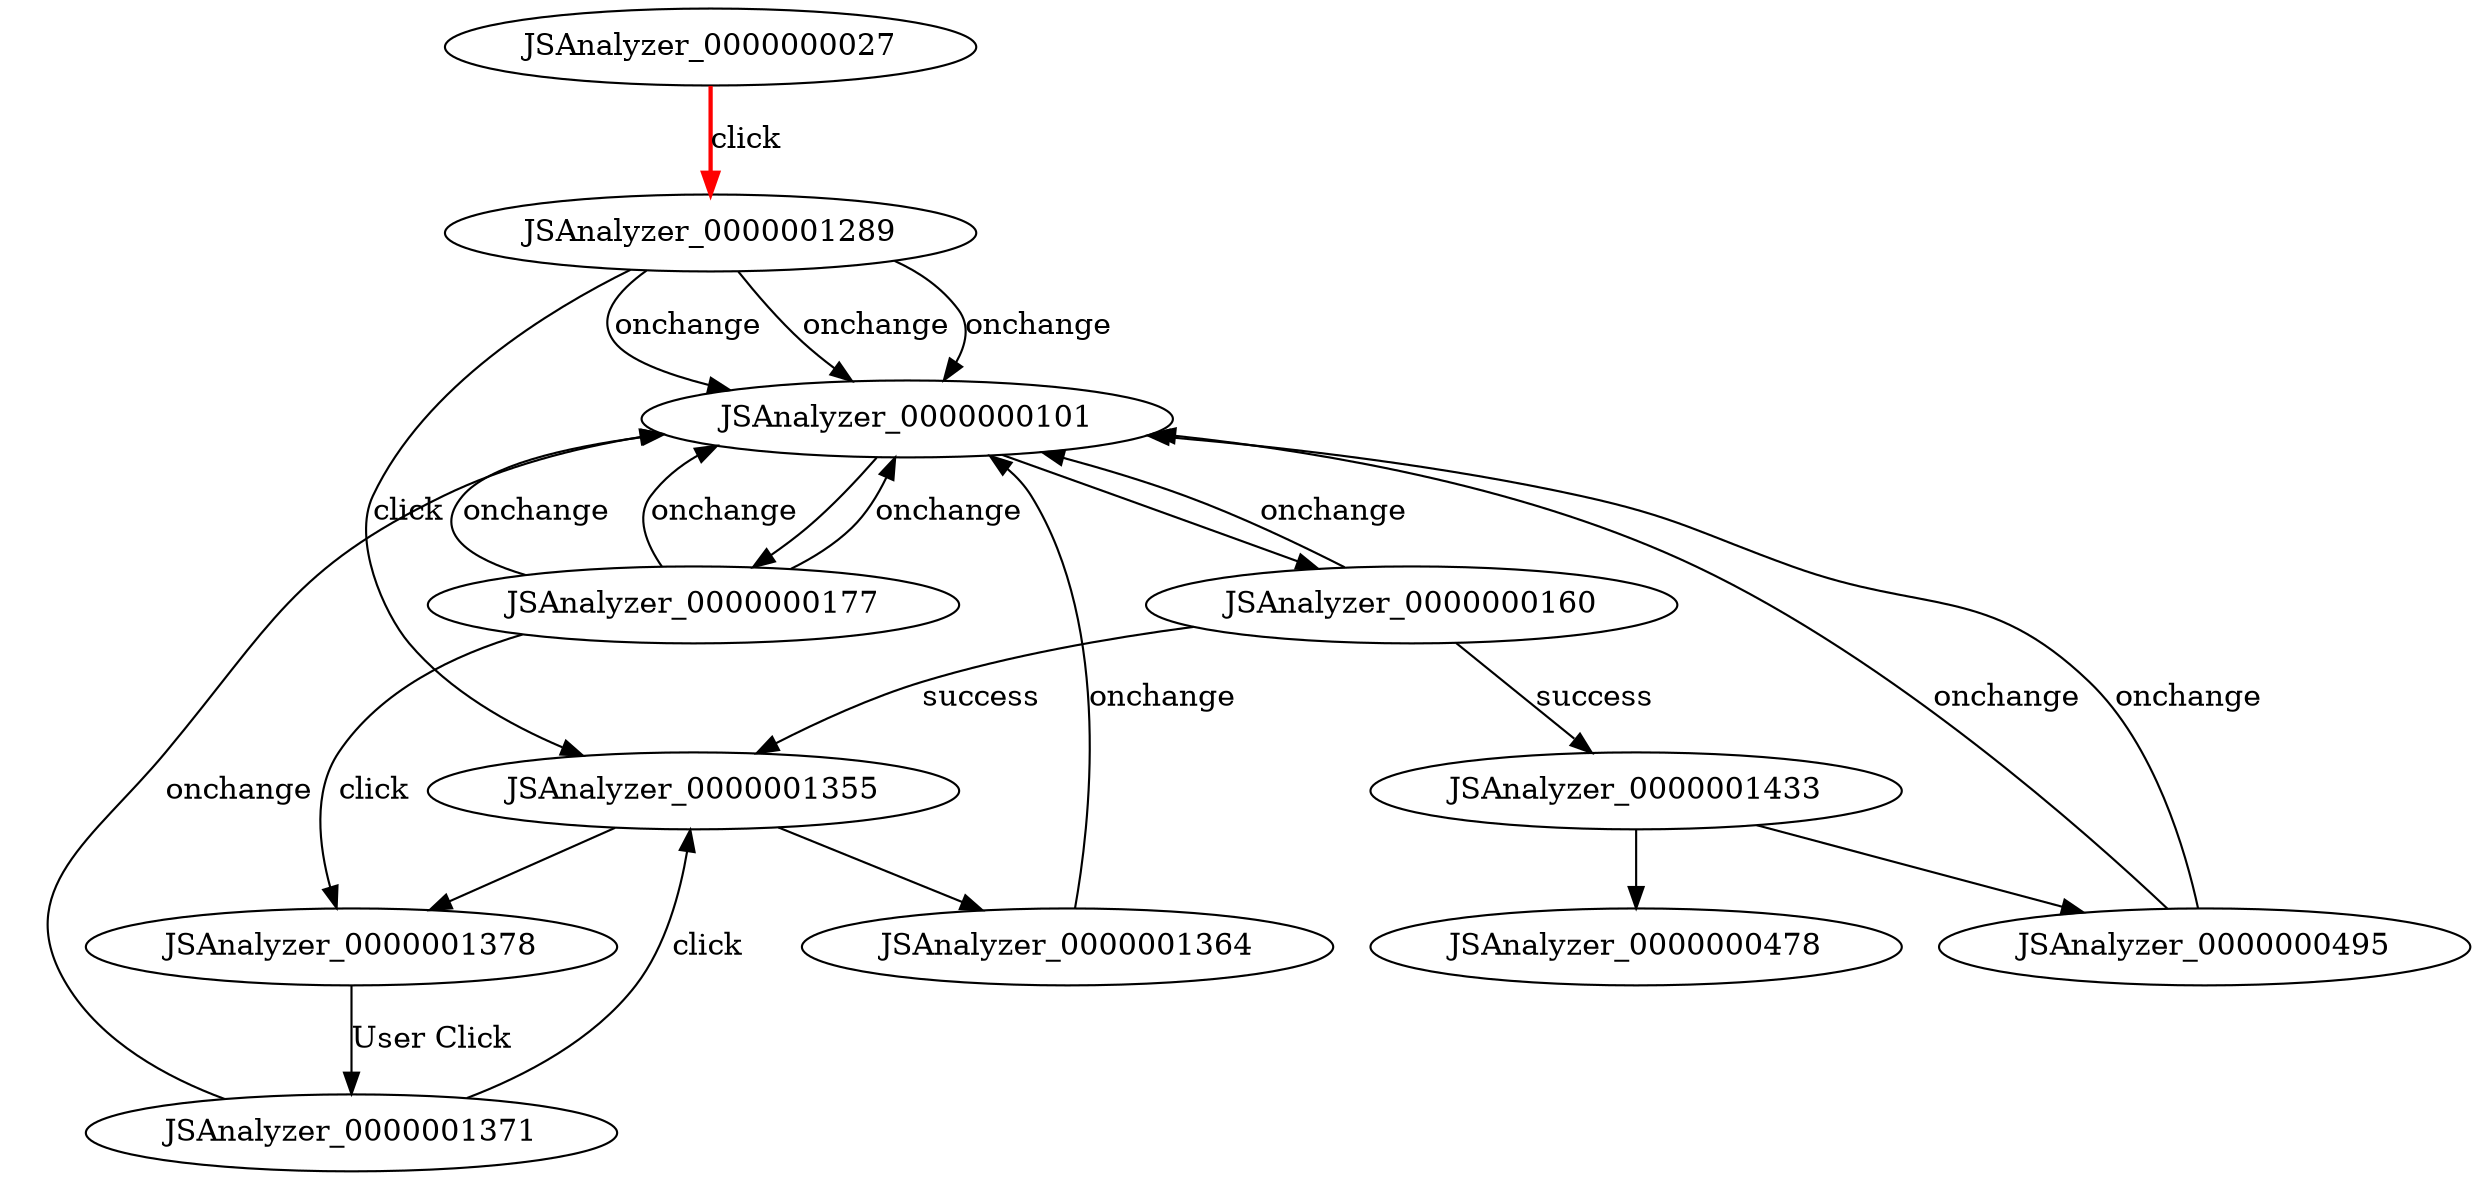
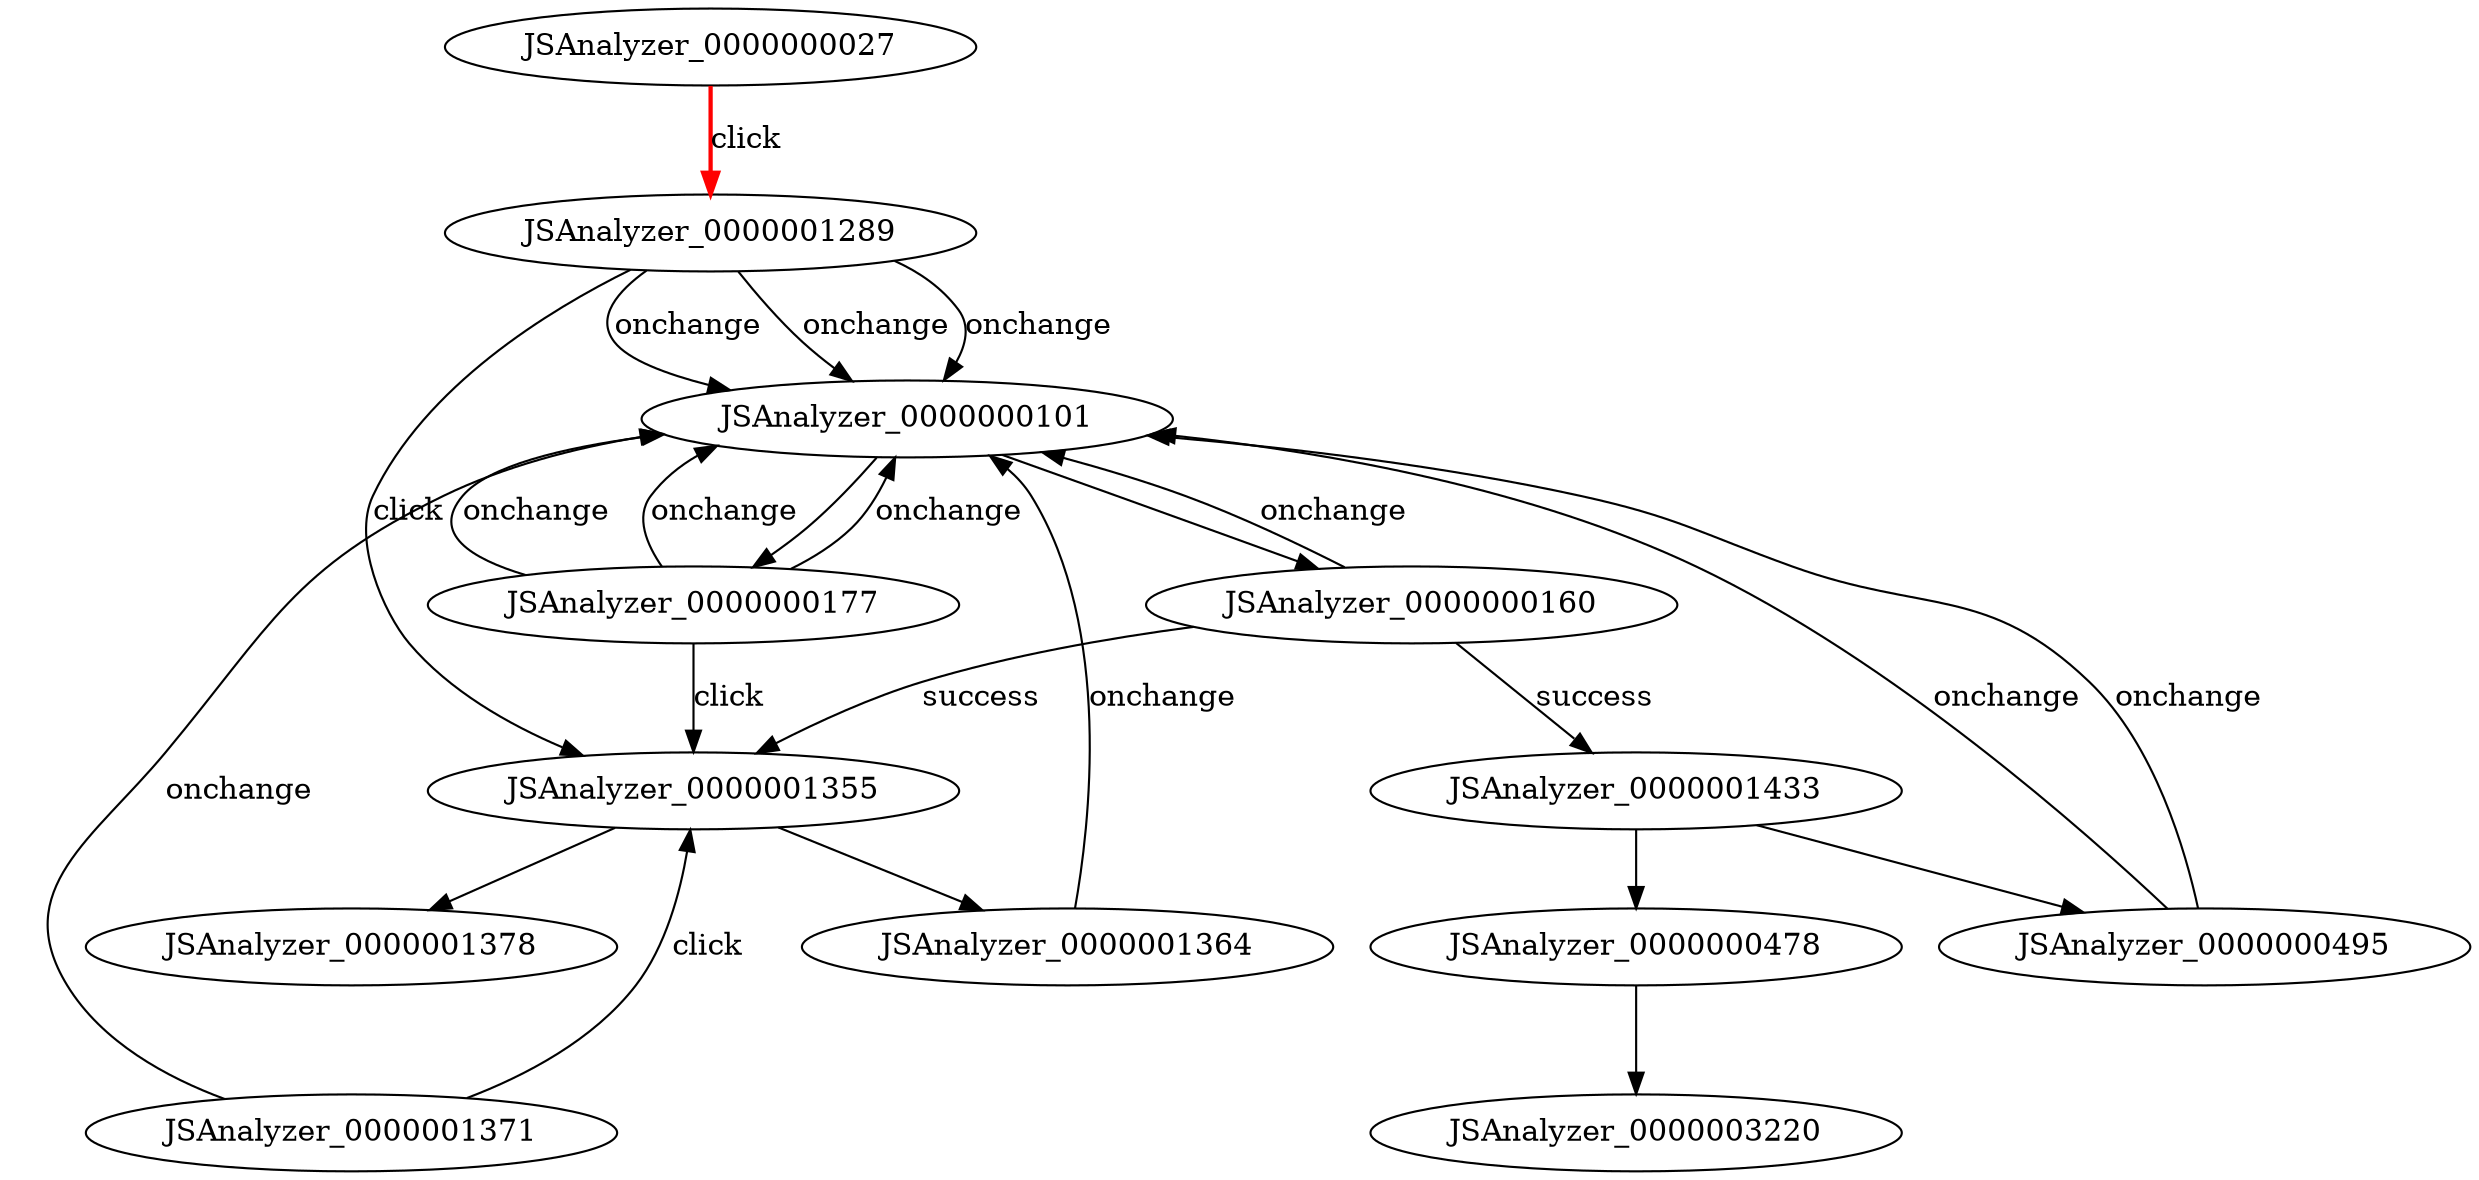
edge "JSAnalyzer_0000000177" -> "JSAnalyzer_0000001378": now "JSAnalyzer_0000000177" -> "JSAnalyzer_0000001355"
edge "JSAnalyzer_0000001378" -> "JSAnalyzer_0000001371": removed, label "User Click"
node "JSAnalyzer_0000003220": added
